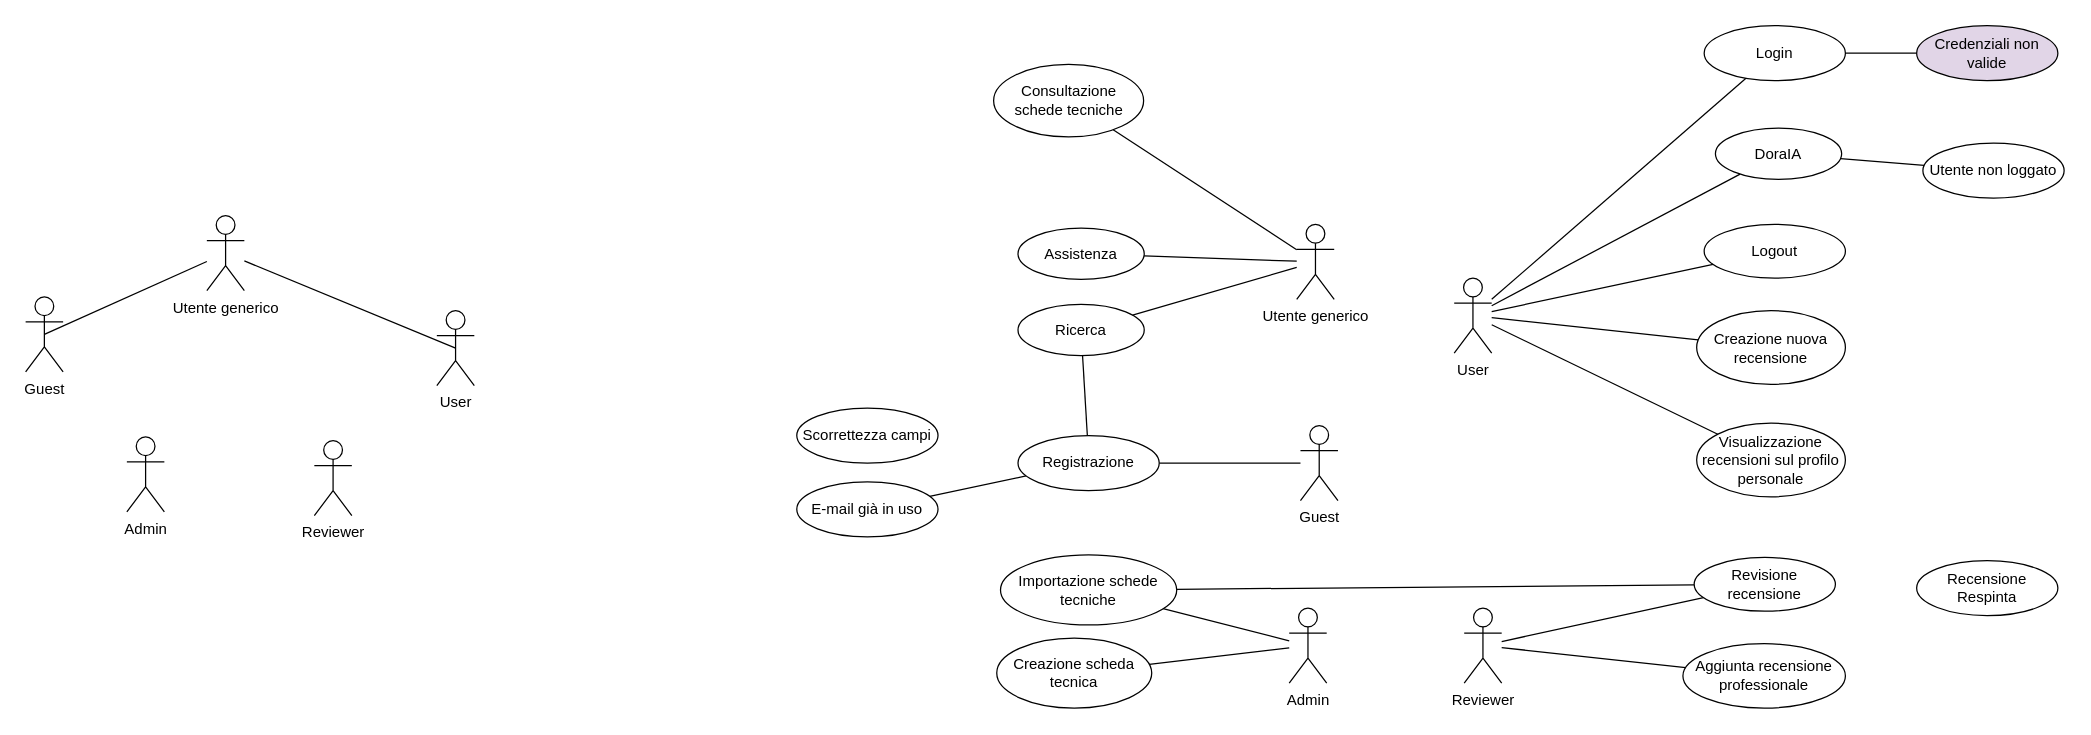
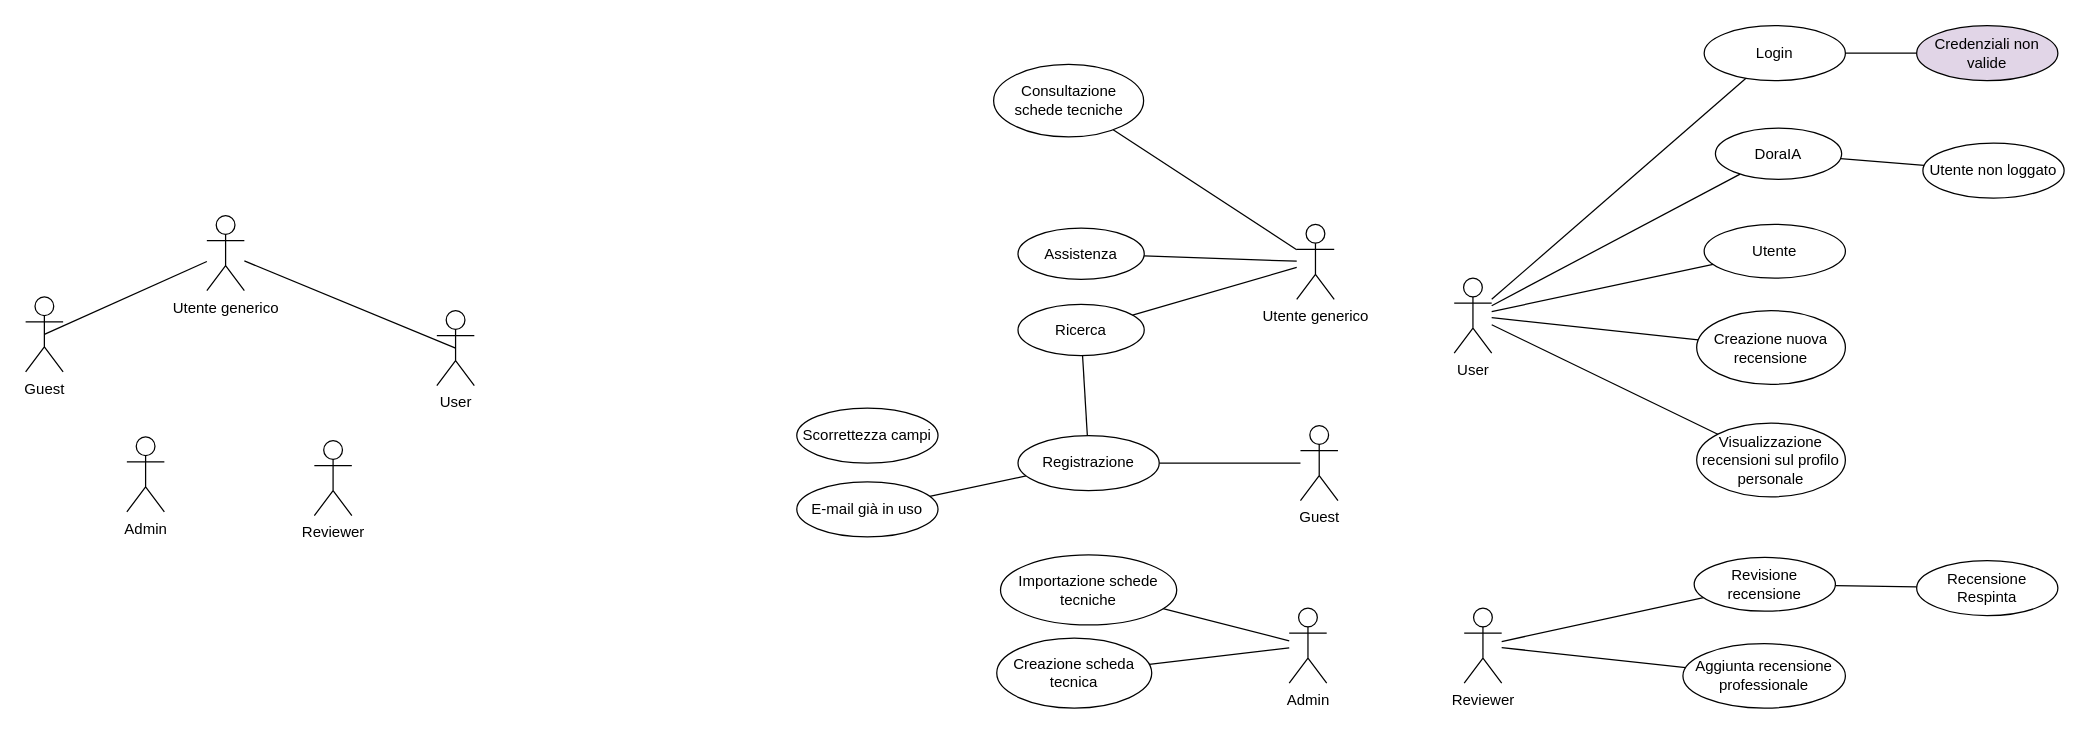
node "Logout": label "Logout" -> "Utente"
edge "Revisione recensione" -- "Importazione schede tecniche": now "Revisione recensione" -- "Recensione Respinta"
